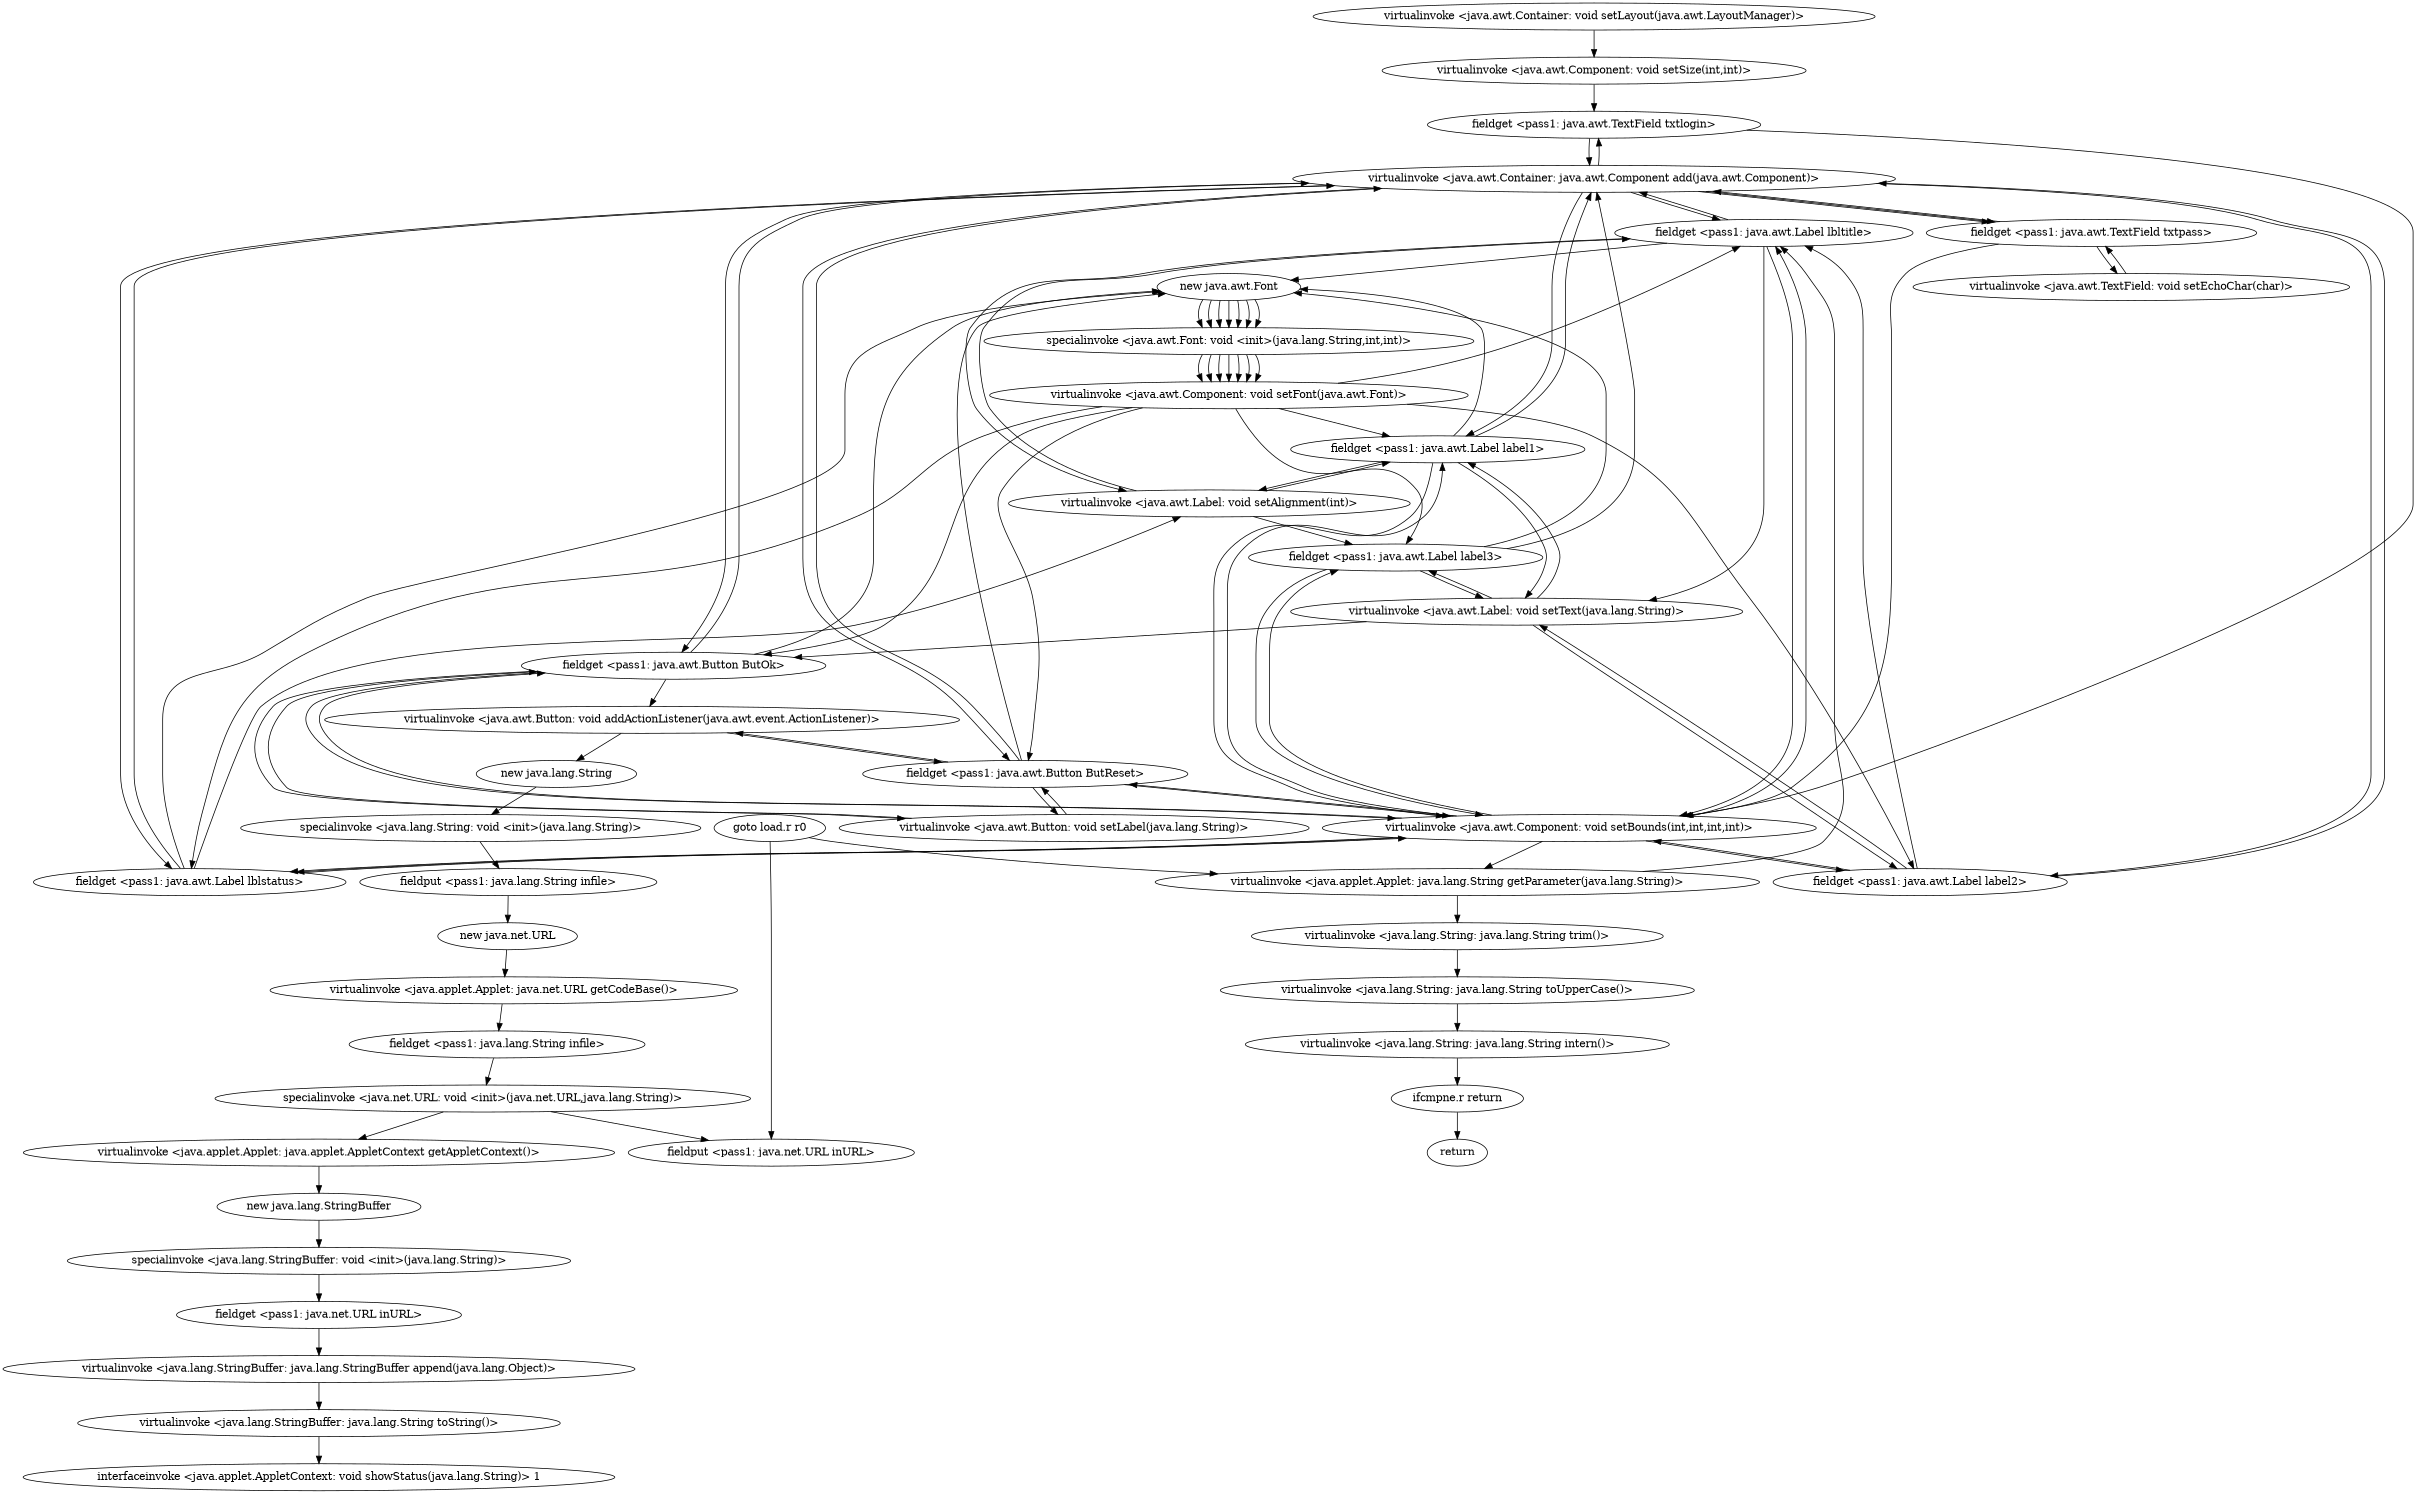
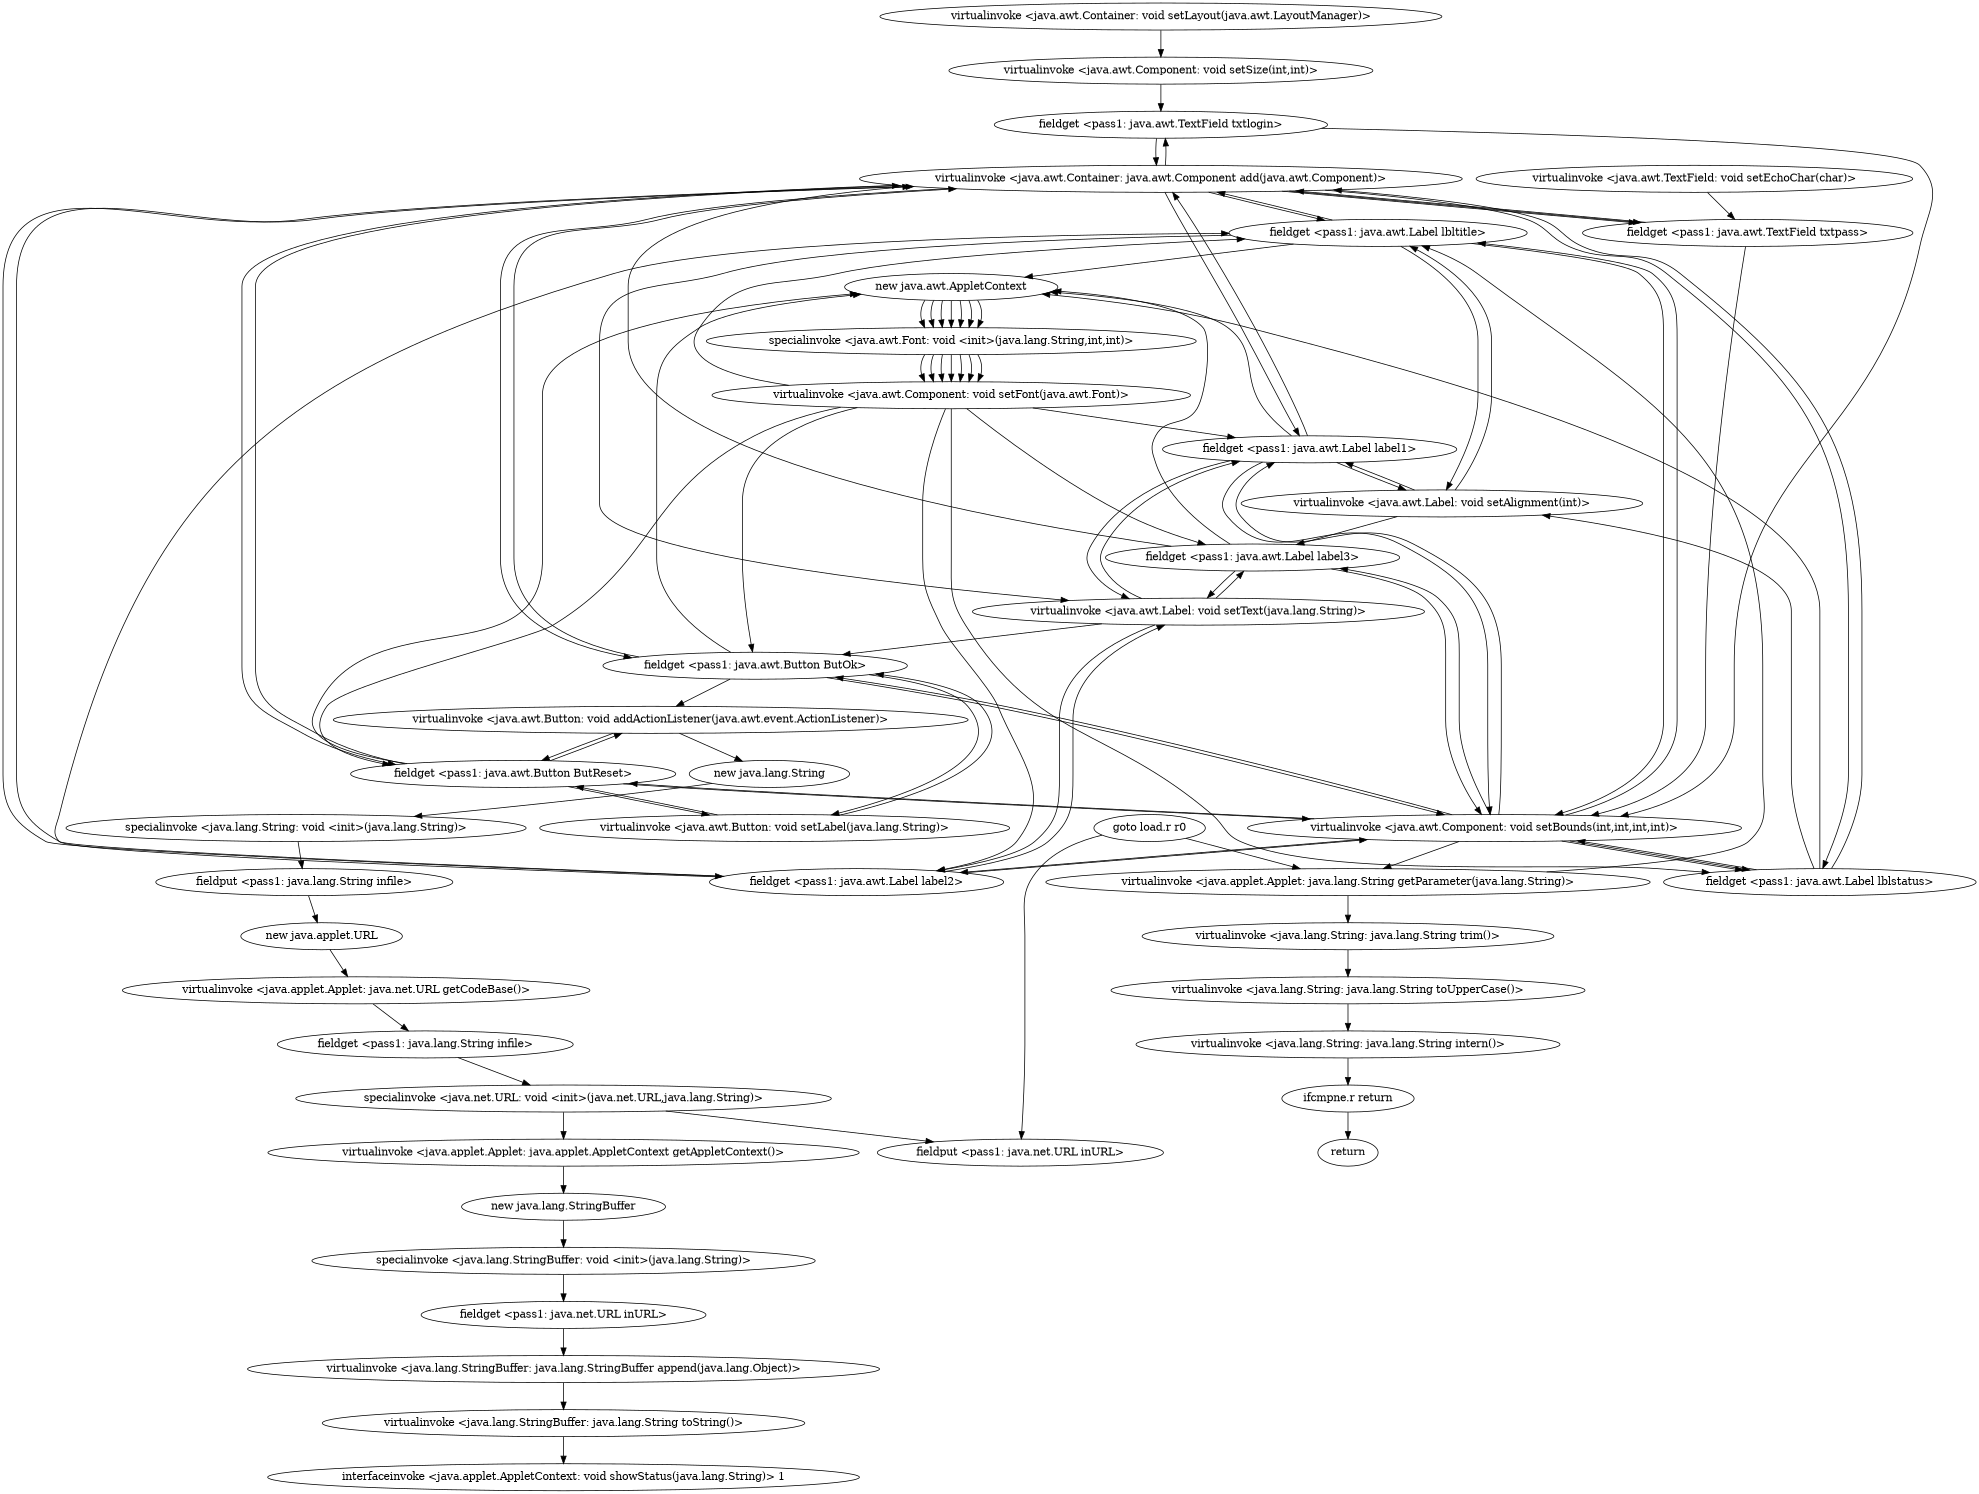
edge "fieldget <pass1: java.awt.TextField txtpass>" -> "virtualinvoke <java.awt.TextField: void setEchoChar(char)>": removed
node "new java.awt.Font": label "new java.awt.Font" -> "new java.awt.AppletContext"
node "new java.net.URL": label "new java.net.URL" -> "new java.applet.URL"
